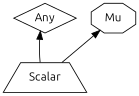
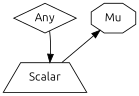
edge "Scalar" -> "Any": reversed
